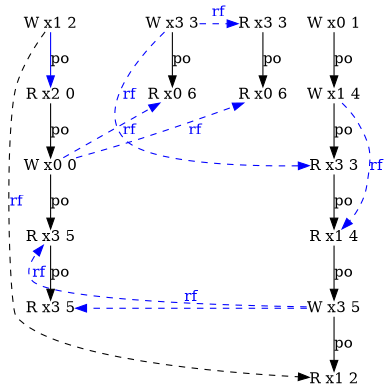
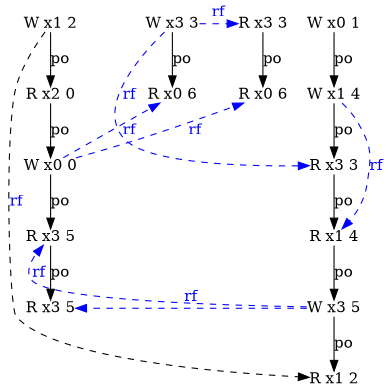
edge "W x1 2" -> "R x2 0": color blue -> black
